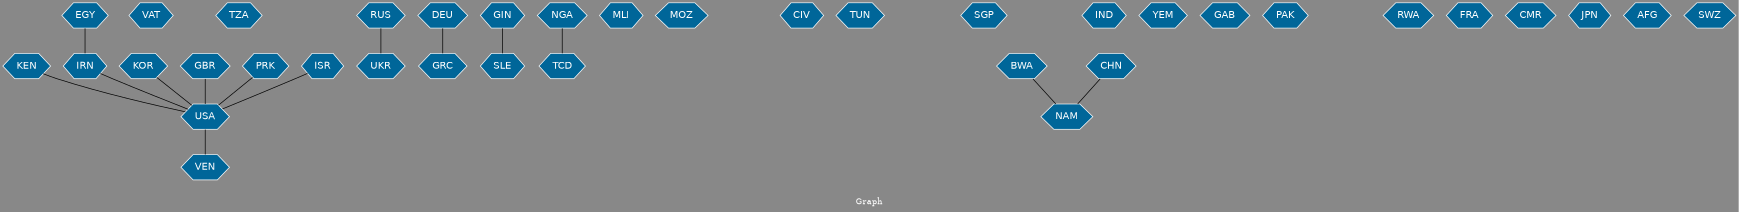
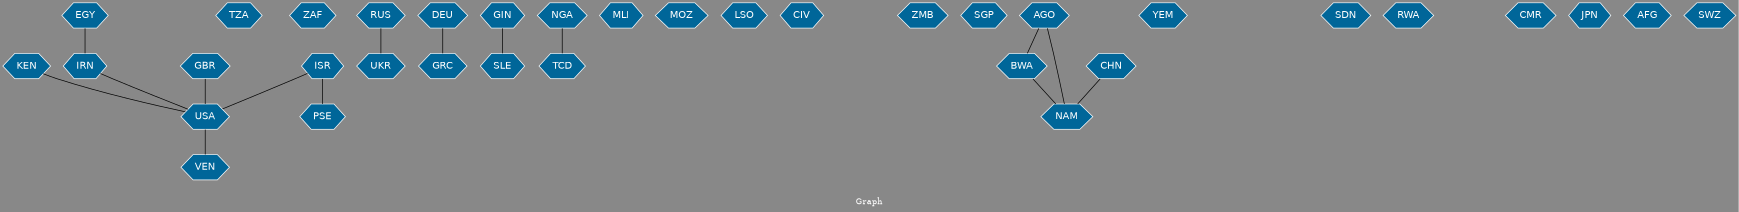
node "VAT": removed
node "ZAF": added
node "LSO": added
node "TUN": removed
node "ZMB": added
node "AGO": added
node "IND": removed
node "GAB": removed
node "PAK": removed
node "SDN": added
node "FRA": removed
node "KOR": removed
node "PRK": removed
node "PSE": added
